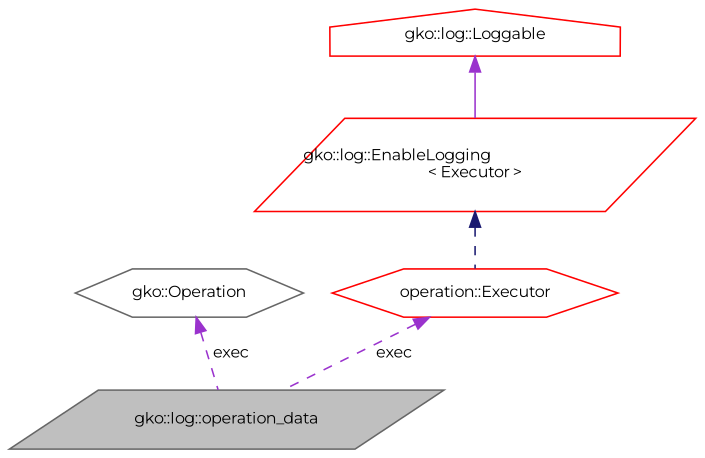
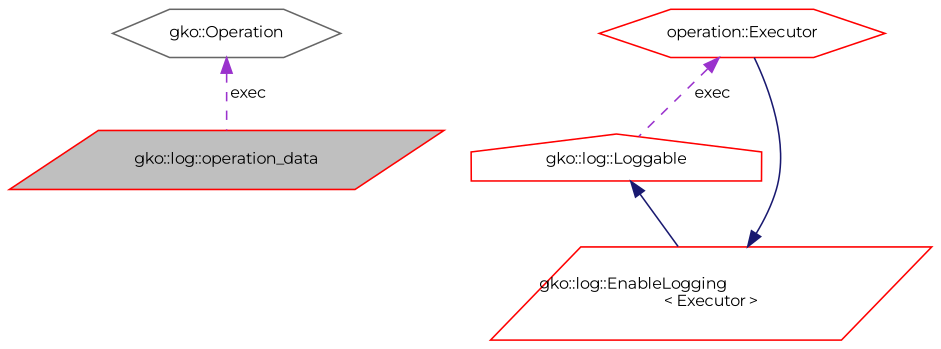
edge "gko::log::EnableLogging < Executor >" -> "gko::log::Loggable": color darkorchid3 -> midnightblue
edge "operation::Executor" -> "gko::log::EnableLogging < Executor >": style dashed -> solid
edge "gko::log::operation_data" -> "operation::Executor": now "gko::log::Loggable" -> "operation::Executor"
node "gko::log::operation_data": color gray40 -> red
